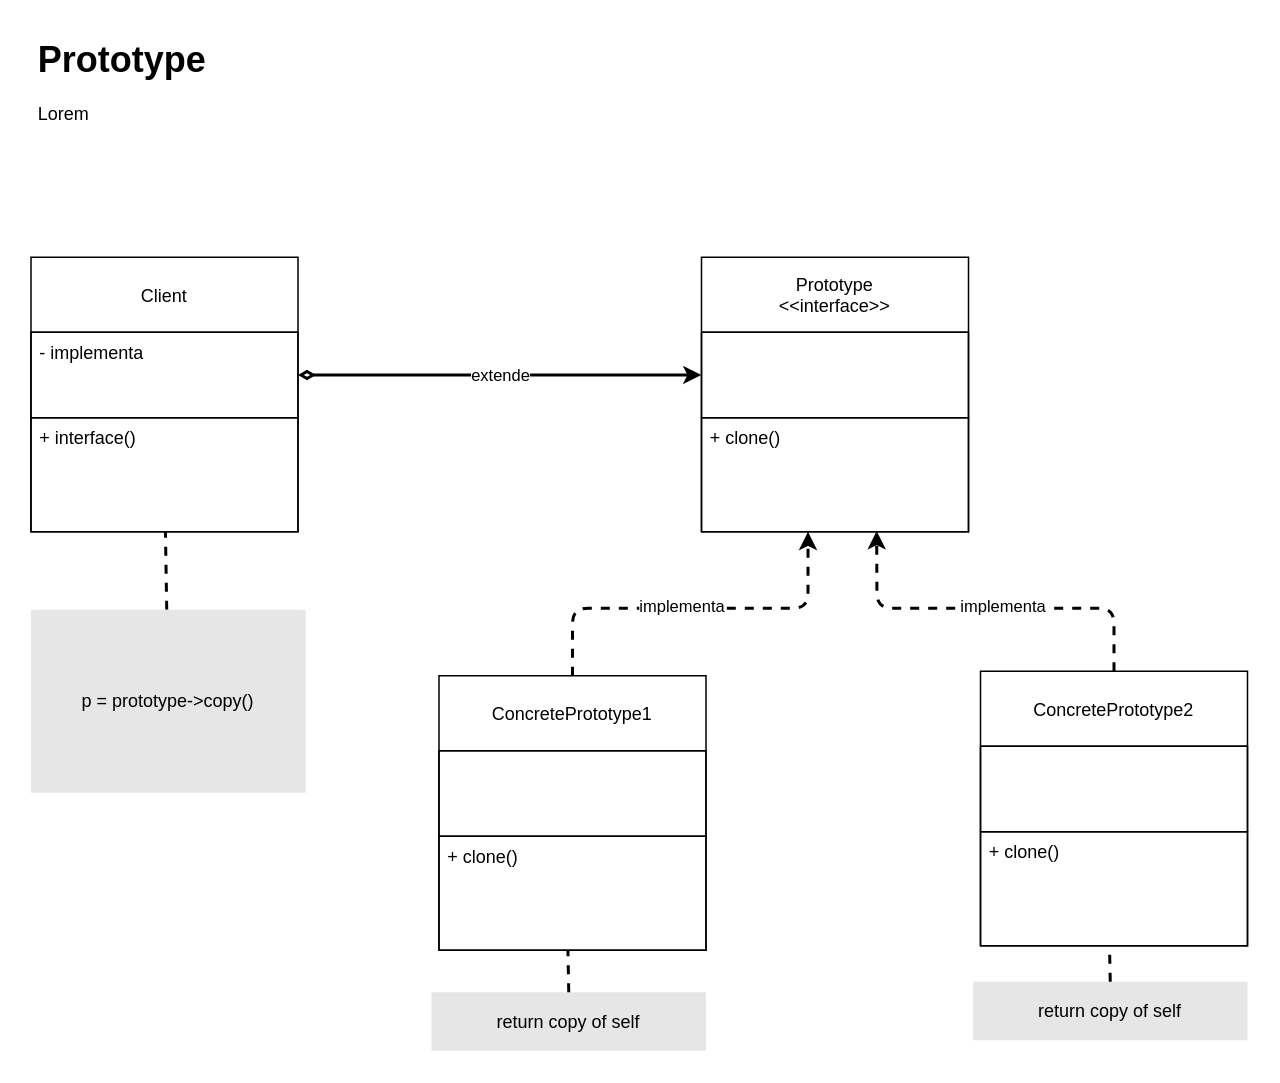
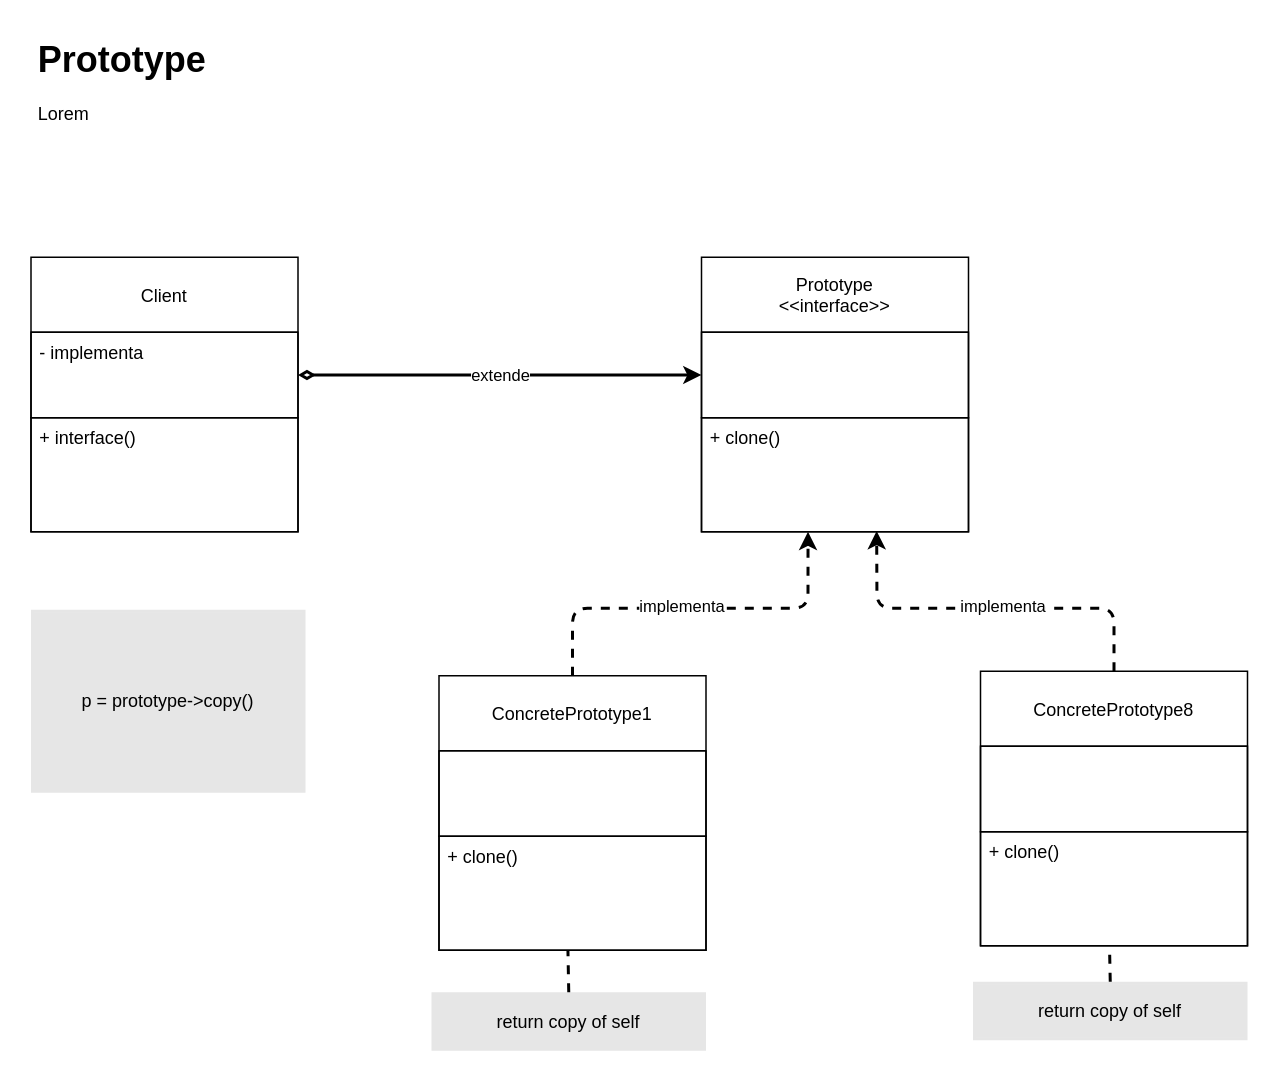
edge "+ interface()" -- "p = prototype->copy()": removed
node "ConcretePrototype2": label "ConcretePrototype2" -> "ConcretePrototype8"
